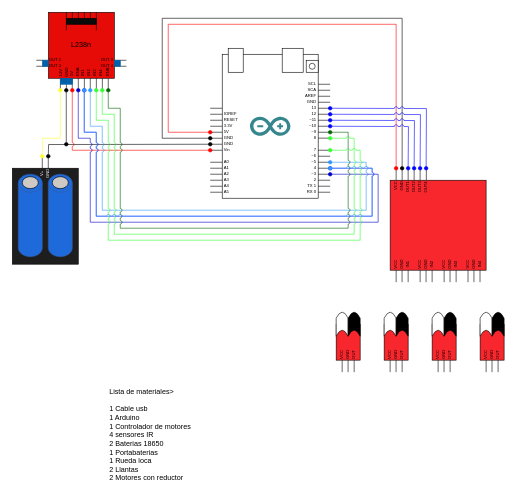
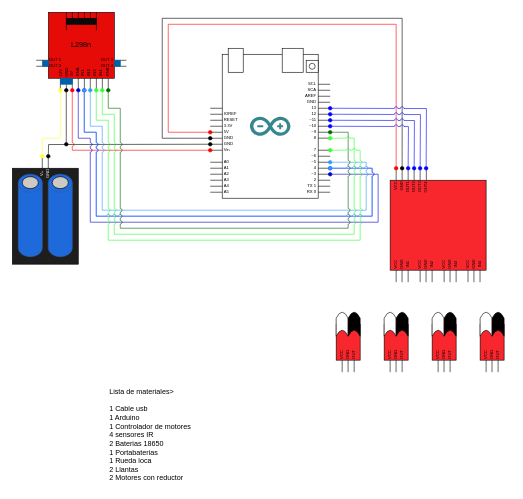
node "L238n": label "L238n" -> "L298n"
